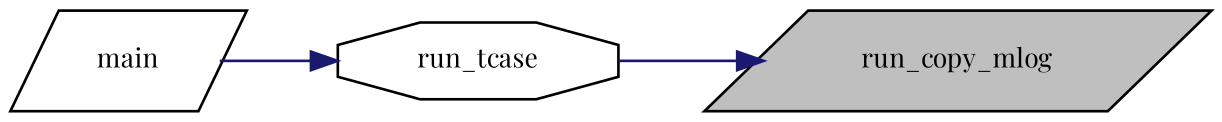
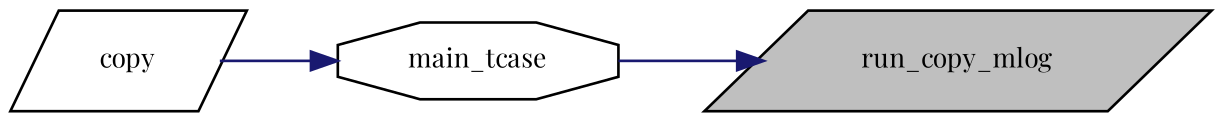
node "main": label "main" -> "copy"
node "run_tcase": label "run_tcase" -> "main_tcase"
